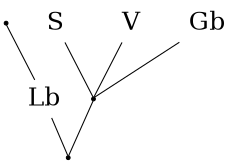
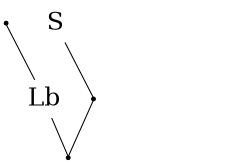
node "V": removed
node "Gb": removed
